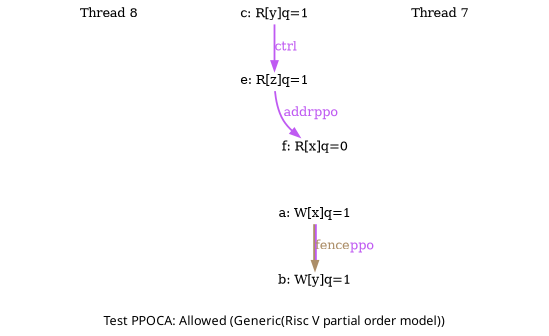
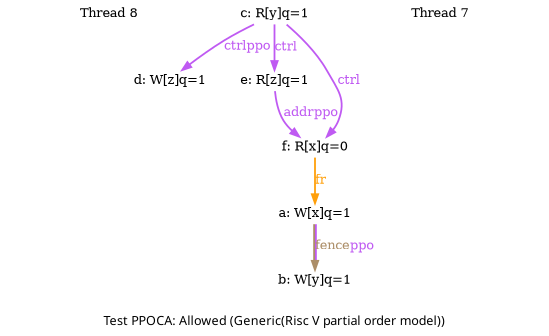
edge "c: R[y]q=1" -> "f: R[x]q=0": added, label "ctrl"
node "d: W[z]q=1": added
edge "f: R[x]q=0" -> "a: W[x]q=1": added, label "fr"
